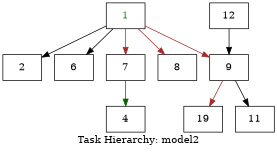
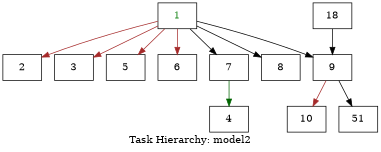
node "12": label "12" -> "18"
edge "1" -> "7": color brown -> black
edge "1" -> "6": color black -> brown
edge "1" -> "8": color brown -> black
edge "1" -> "2": color black -> brown
edge "1" -> "9": color brown -> black
node "3": added
node "5": added
node "19": label "19" -> "10"
node "11": label "11" -> "51"
